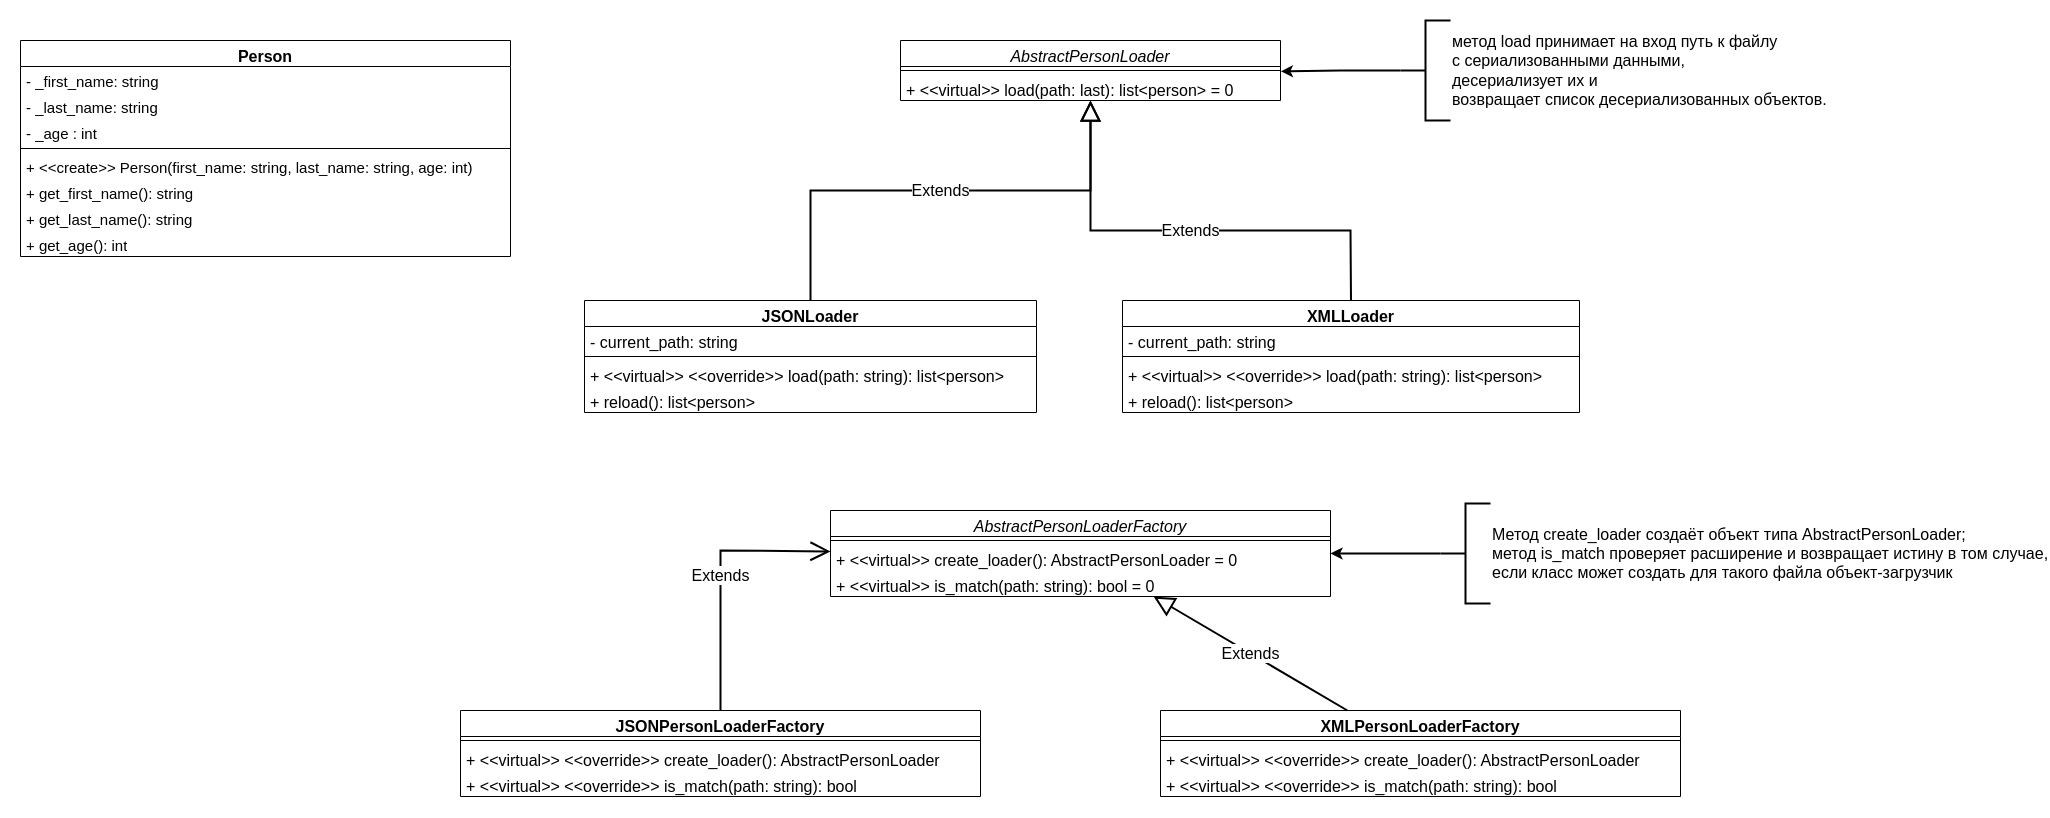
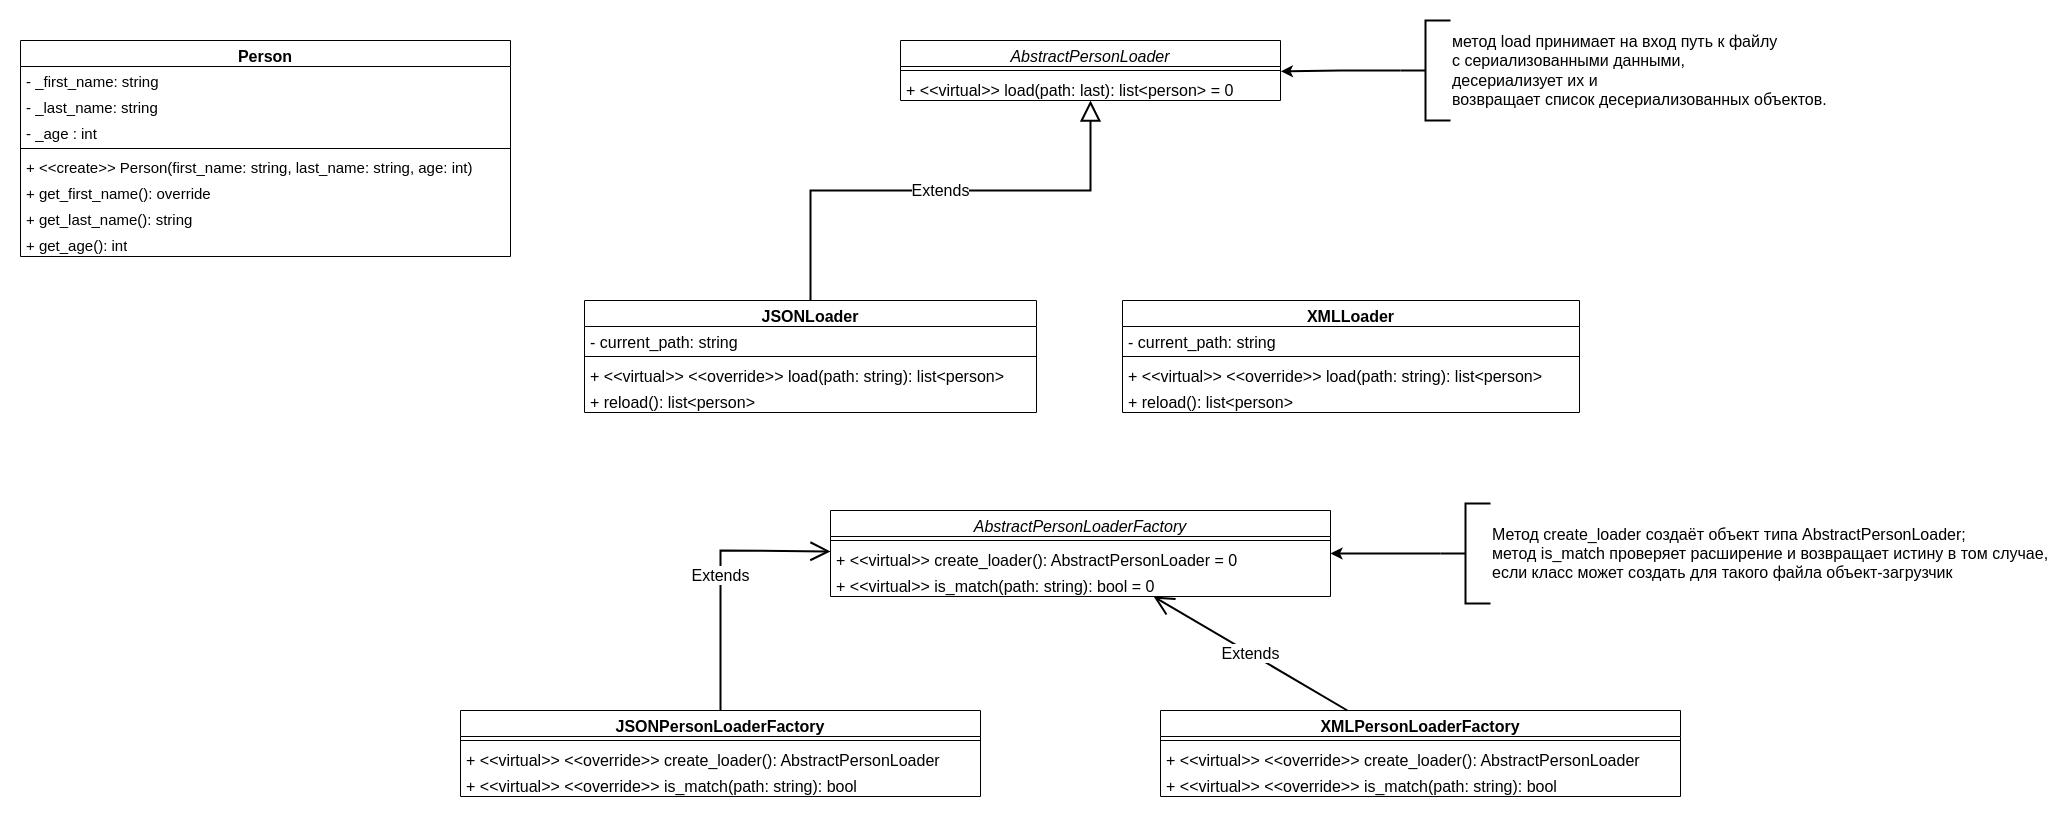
node "+ get_first_name(): string": label "+ get_first_name(): string" -> "+ get_first_name(): override"
edge "XMLLoader" -> "AbstractPersonLoader": removed, label "Extends"
edge "XMLPersonLoaderFactory" -> "AbstractPersonLoaderFactory": arrowhead block -> open
